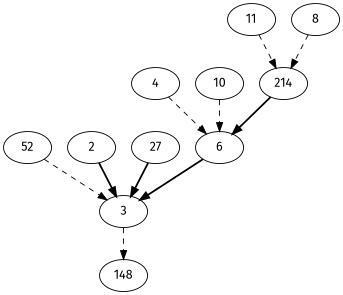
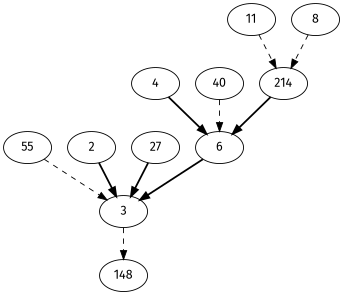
node "10": label "10" -> "40"
edge "4" -> "6": style dashed -> bold
node "52": label "52" -> "55"
